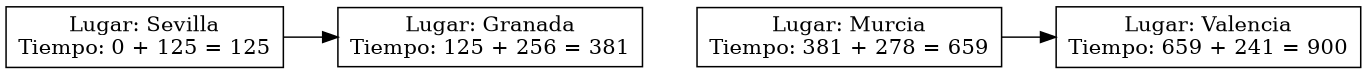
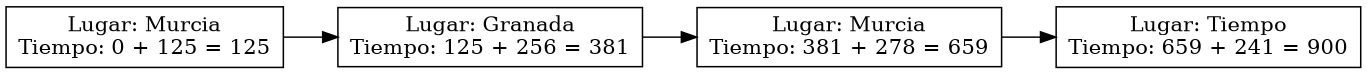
node "Lugar: Sevilla Tiempo: 0 + 125 = 125": label "Lugar: Sevilla Tiempo: 0 + 125 = 125" -> "Lugar: Murcia Tiempo: 0 + 125 = 125"
edge "Lugar: Granada Tiempo: 125 + 256 = 381" -> "Lugar: Murcia Tiempo: 381 + 278 = 659": added
node "Lugar: Valencia Tiempo: 659 + 241 = 900": label "Lugar: Valencia Tiempo: 659 + 241 = 900" -> "Lugar: Tiempo Tiempo: 659 + 241 = 900"
